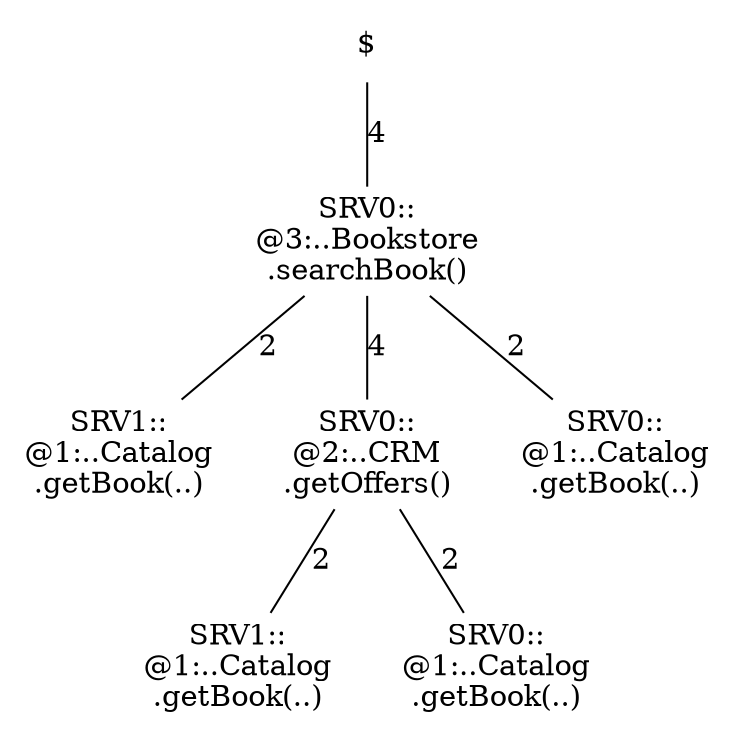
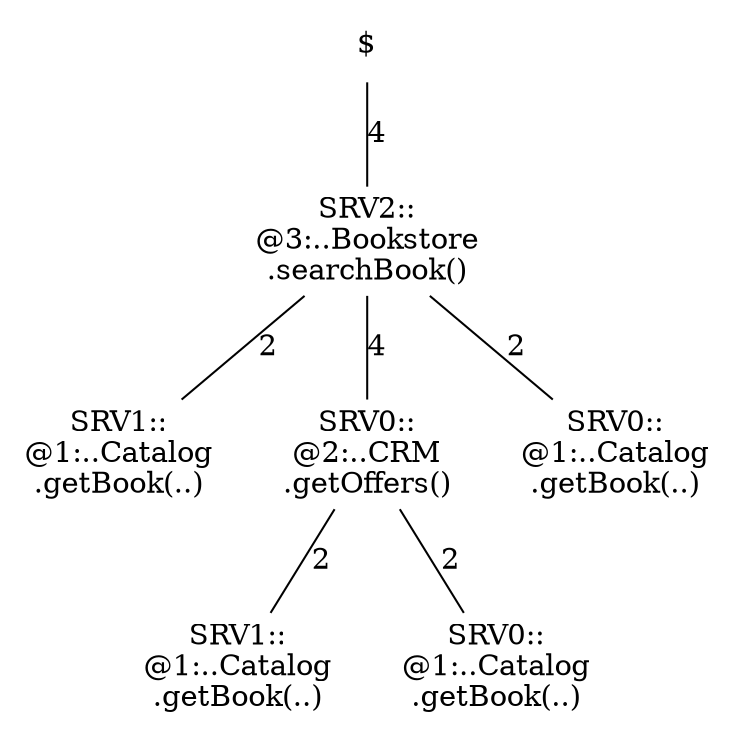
node "SRV0:: @3:..Bookstore .searchBook()": label "SRV0:: @3:..Bookstore .searchBook()" -> "SRV2:: @3:..Bookstore .searchBook()"
